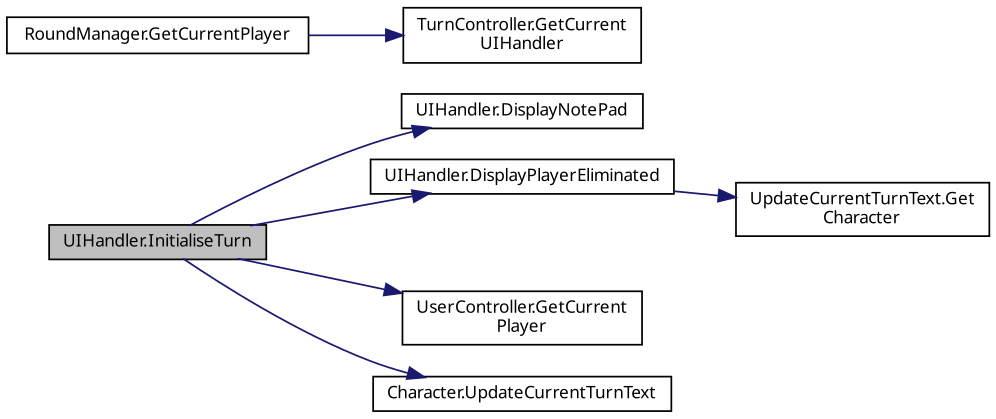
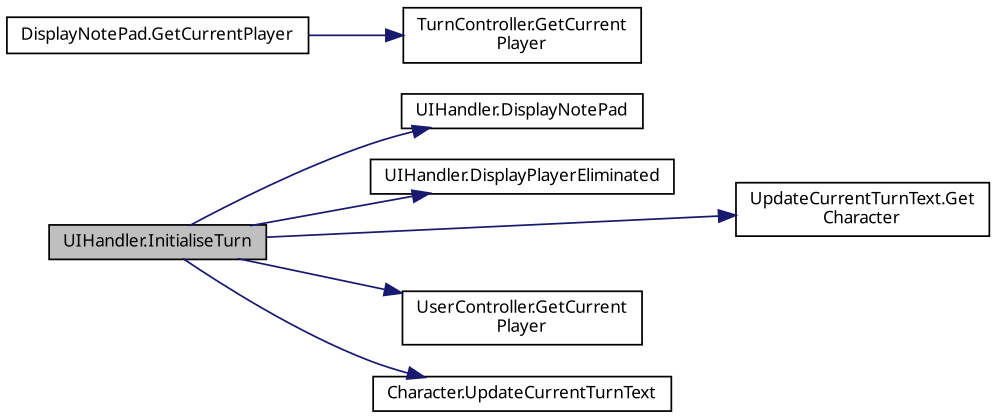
node "RoundManager.GetCurrentPlayer": label "RoundManager.GetCurrentPlayer" -> "DisplayNotePad.GetCurrentPlayer"
node "TurnController.GetCurrent UIHandler": label "TurnController.GetCurrent UIHandler" -> "TurnController.GetCurrent Player"
edge "UIHandler.DisplayPlayerEliminated" -> "UpdateCurrentTurnText.Get Character": now "UIHandler.InitialiseTurn" -> "UpdateCurrentTurnText.Get Character"
